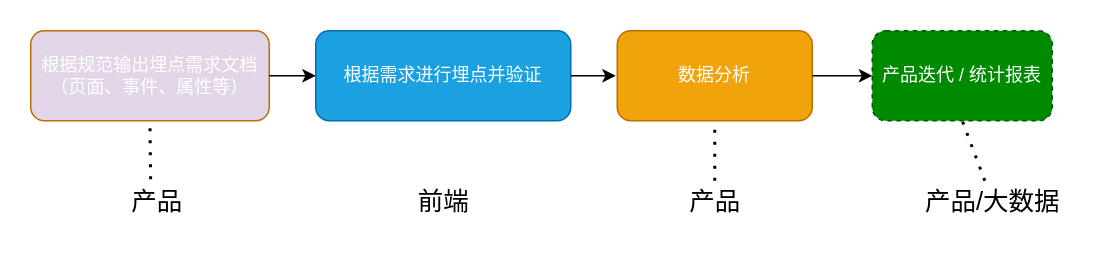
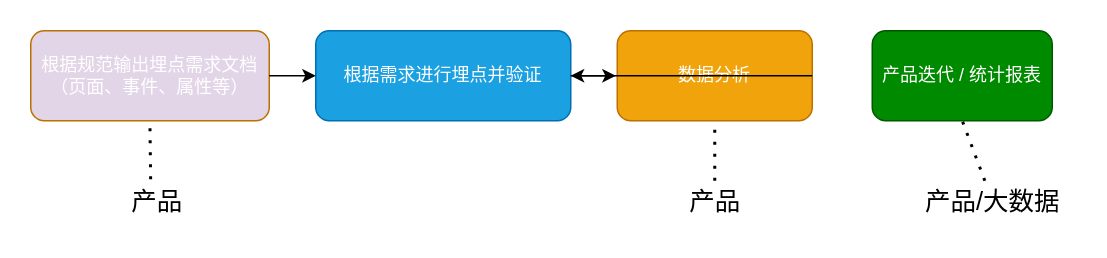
edge "数据分析" -> "产品迭代 / 统计报表": now "数据分析" -> "根据需求进行埋点并验证"
node "产品迭代 / 统计报表": style dashed -> solid
node "前端": removed
